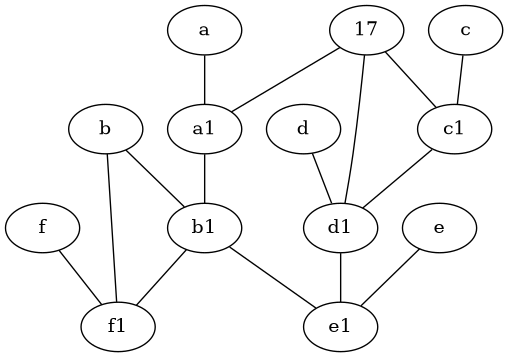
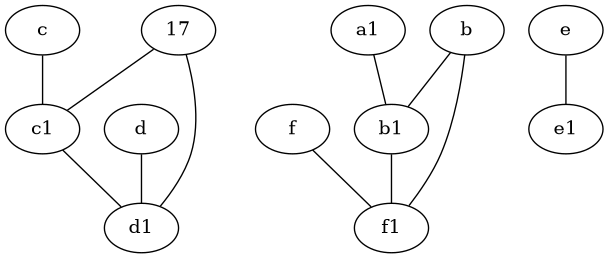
node "a": removed
edge "17" -- "a1": removed
edge "b1" -- "e1": removed
edge "d1" -- "e1": removed
